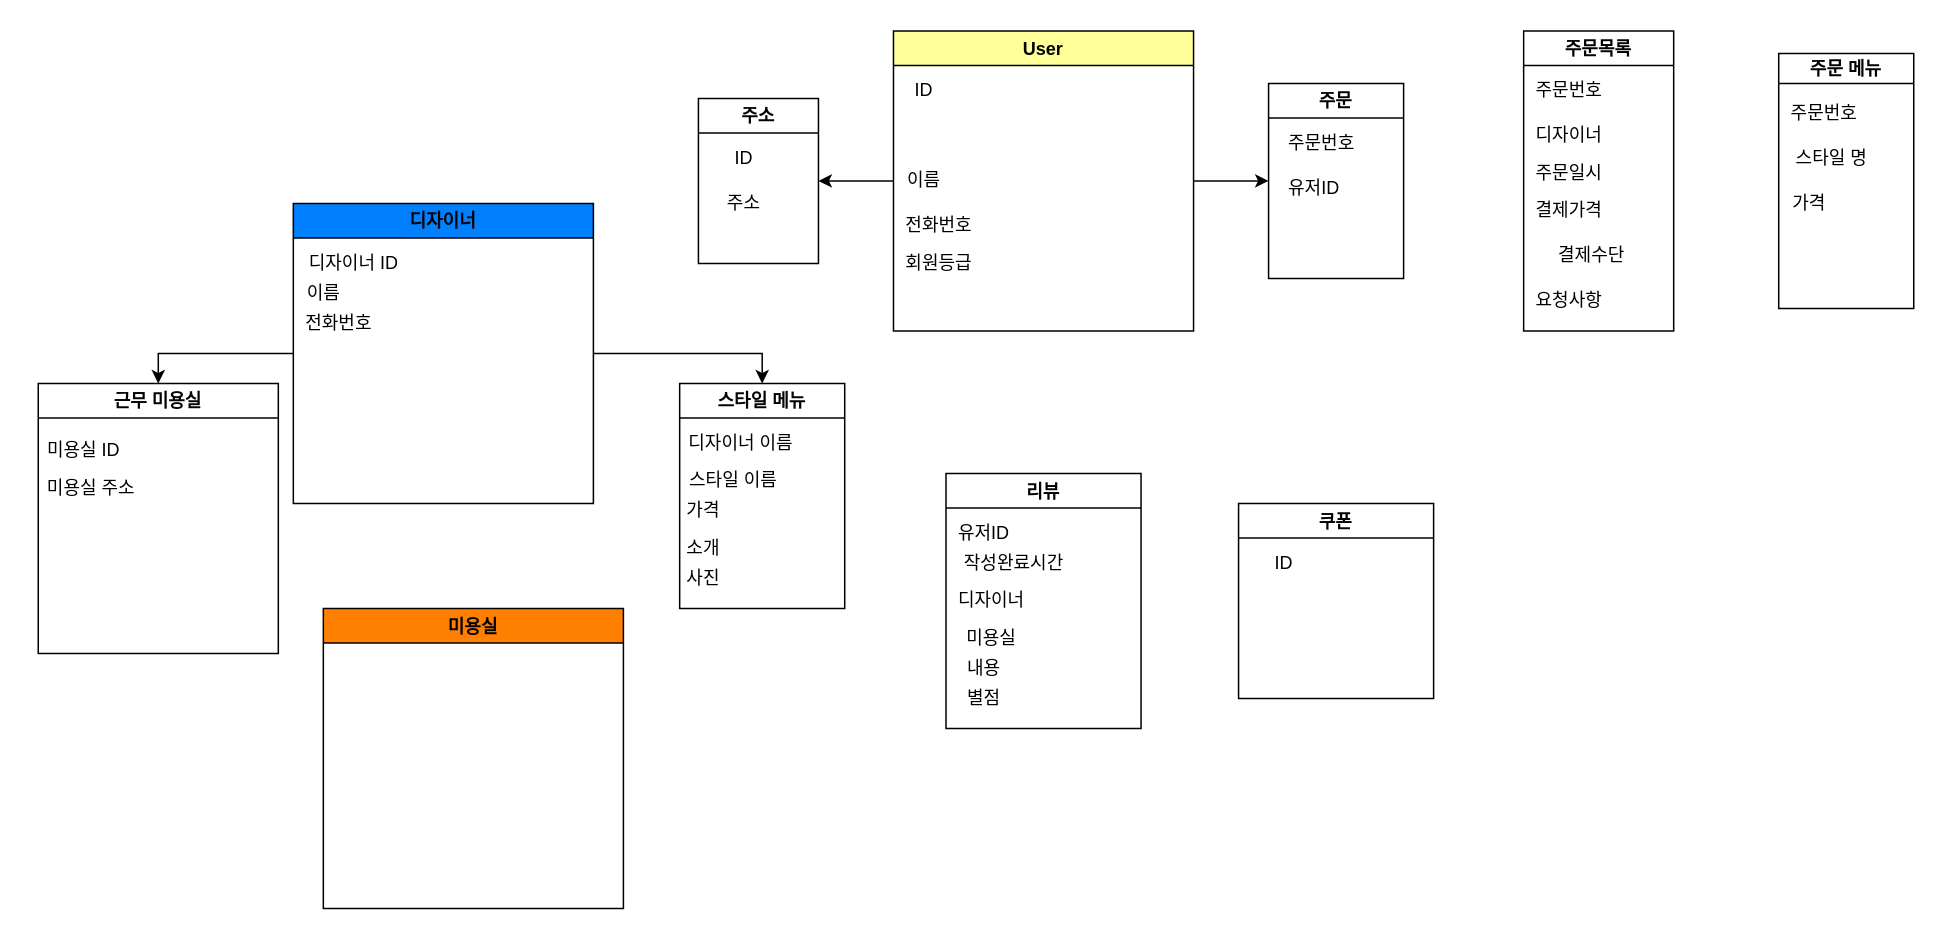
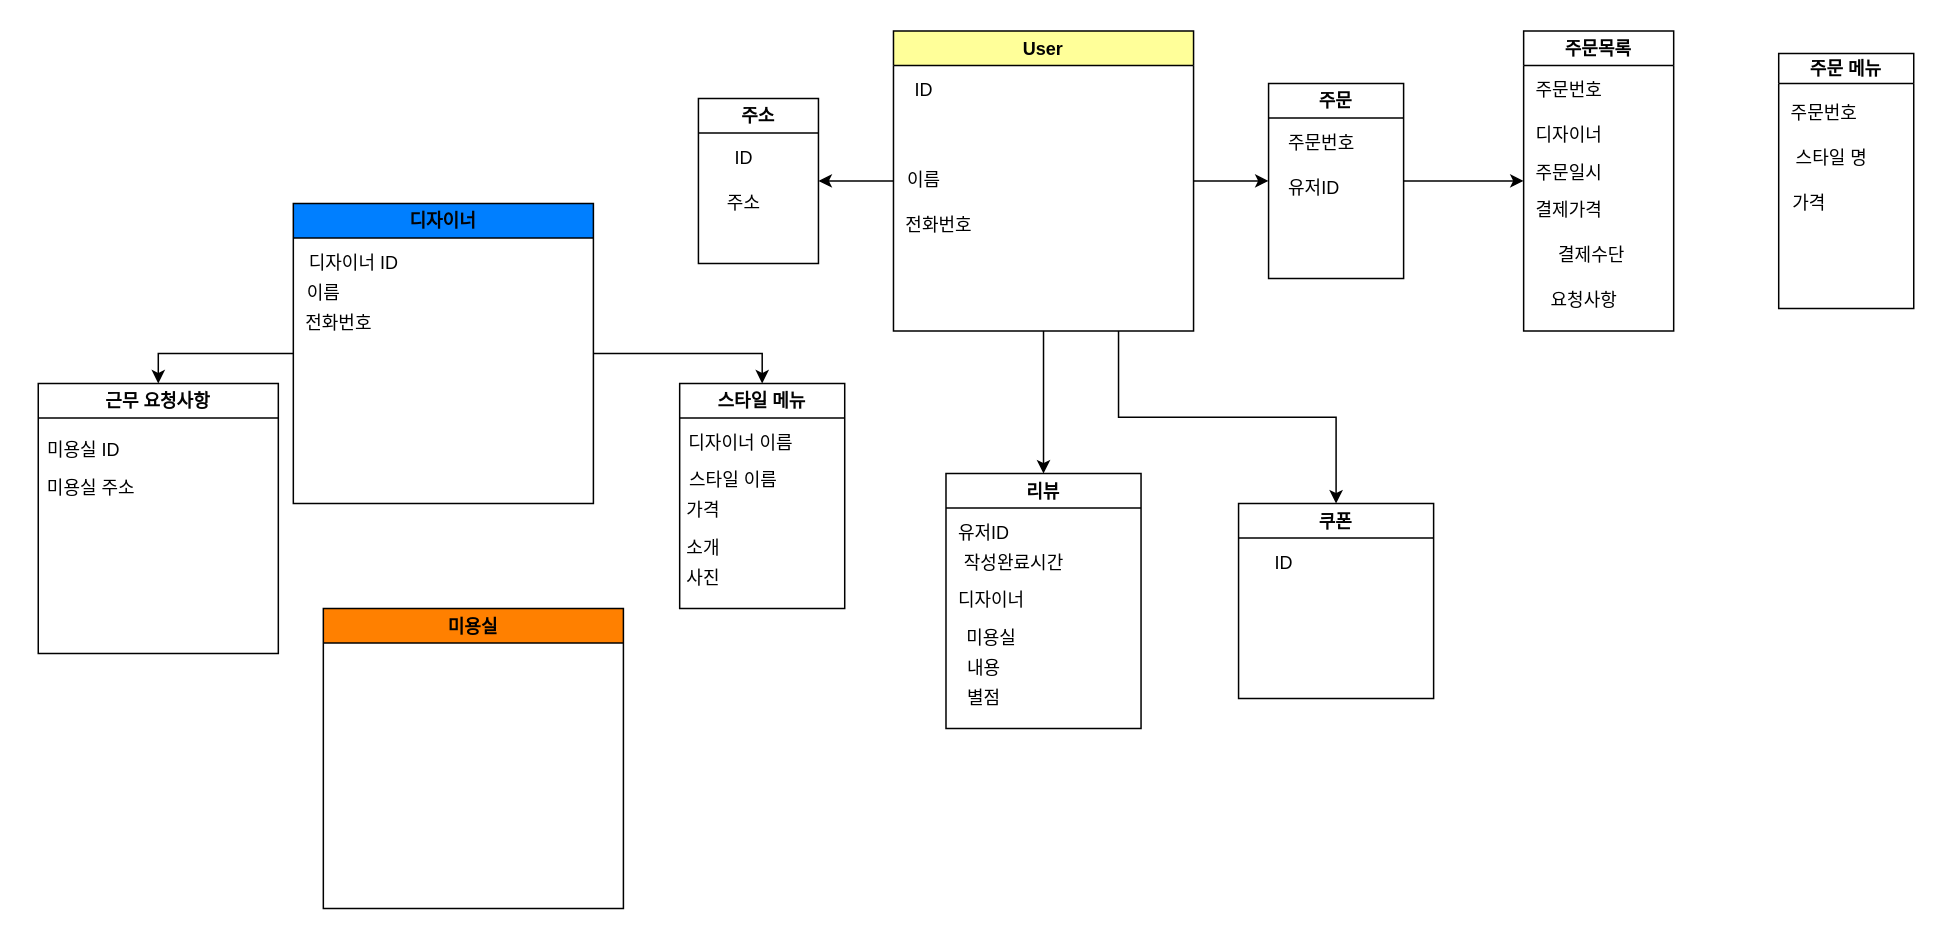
edge "주문" -> "주문목록": added
node "회원등급": removed
node "요청사항": moved (1568, 301) -> (1583, 301)
edge "User" -> "리뷰": added
node "근무 미용실": label "근무 미용실" -> "근무 요청사항"
edge "User" -> "쿠폰": added
